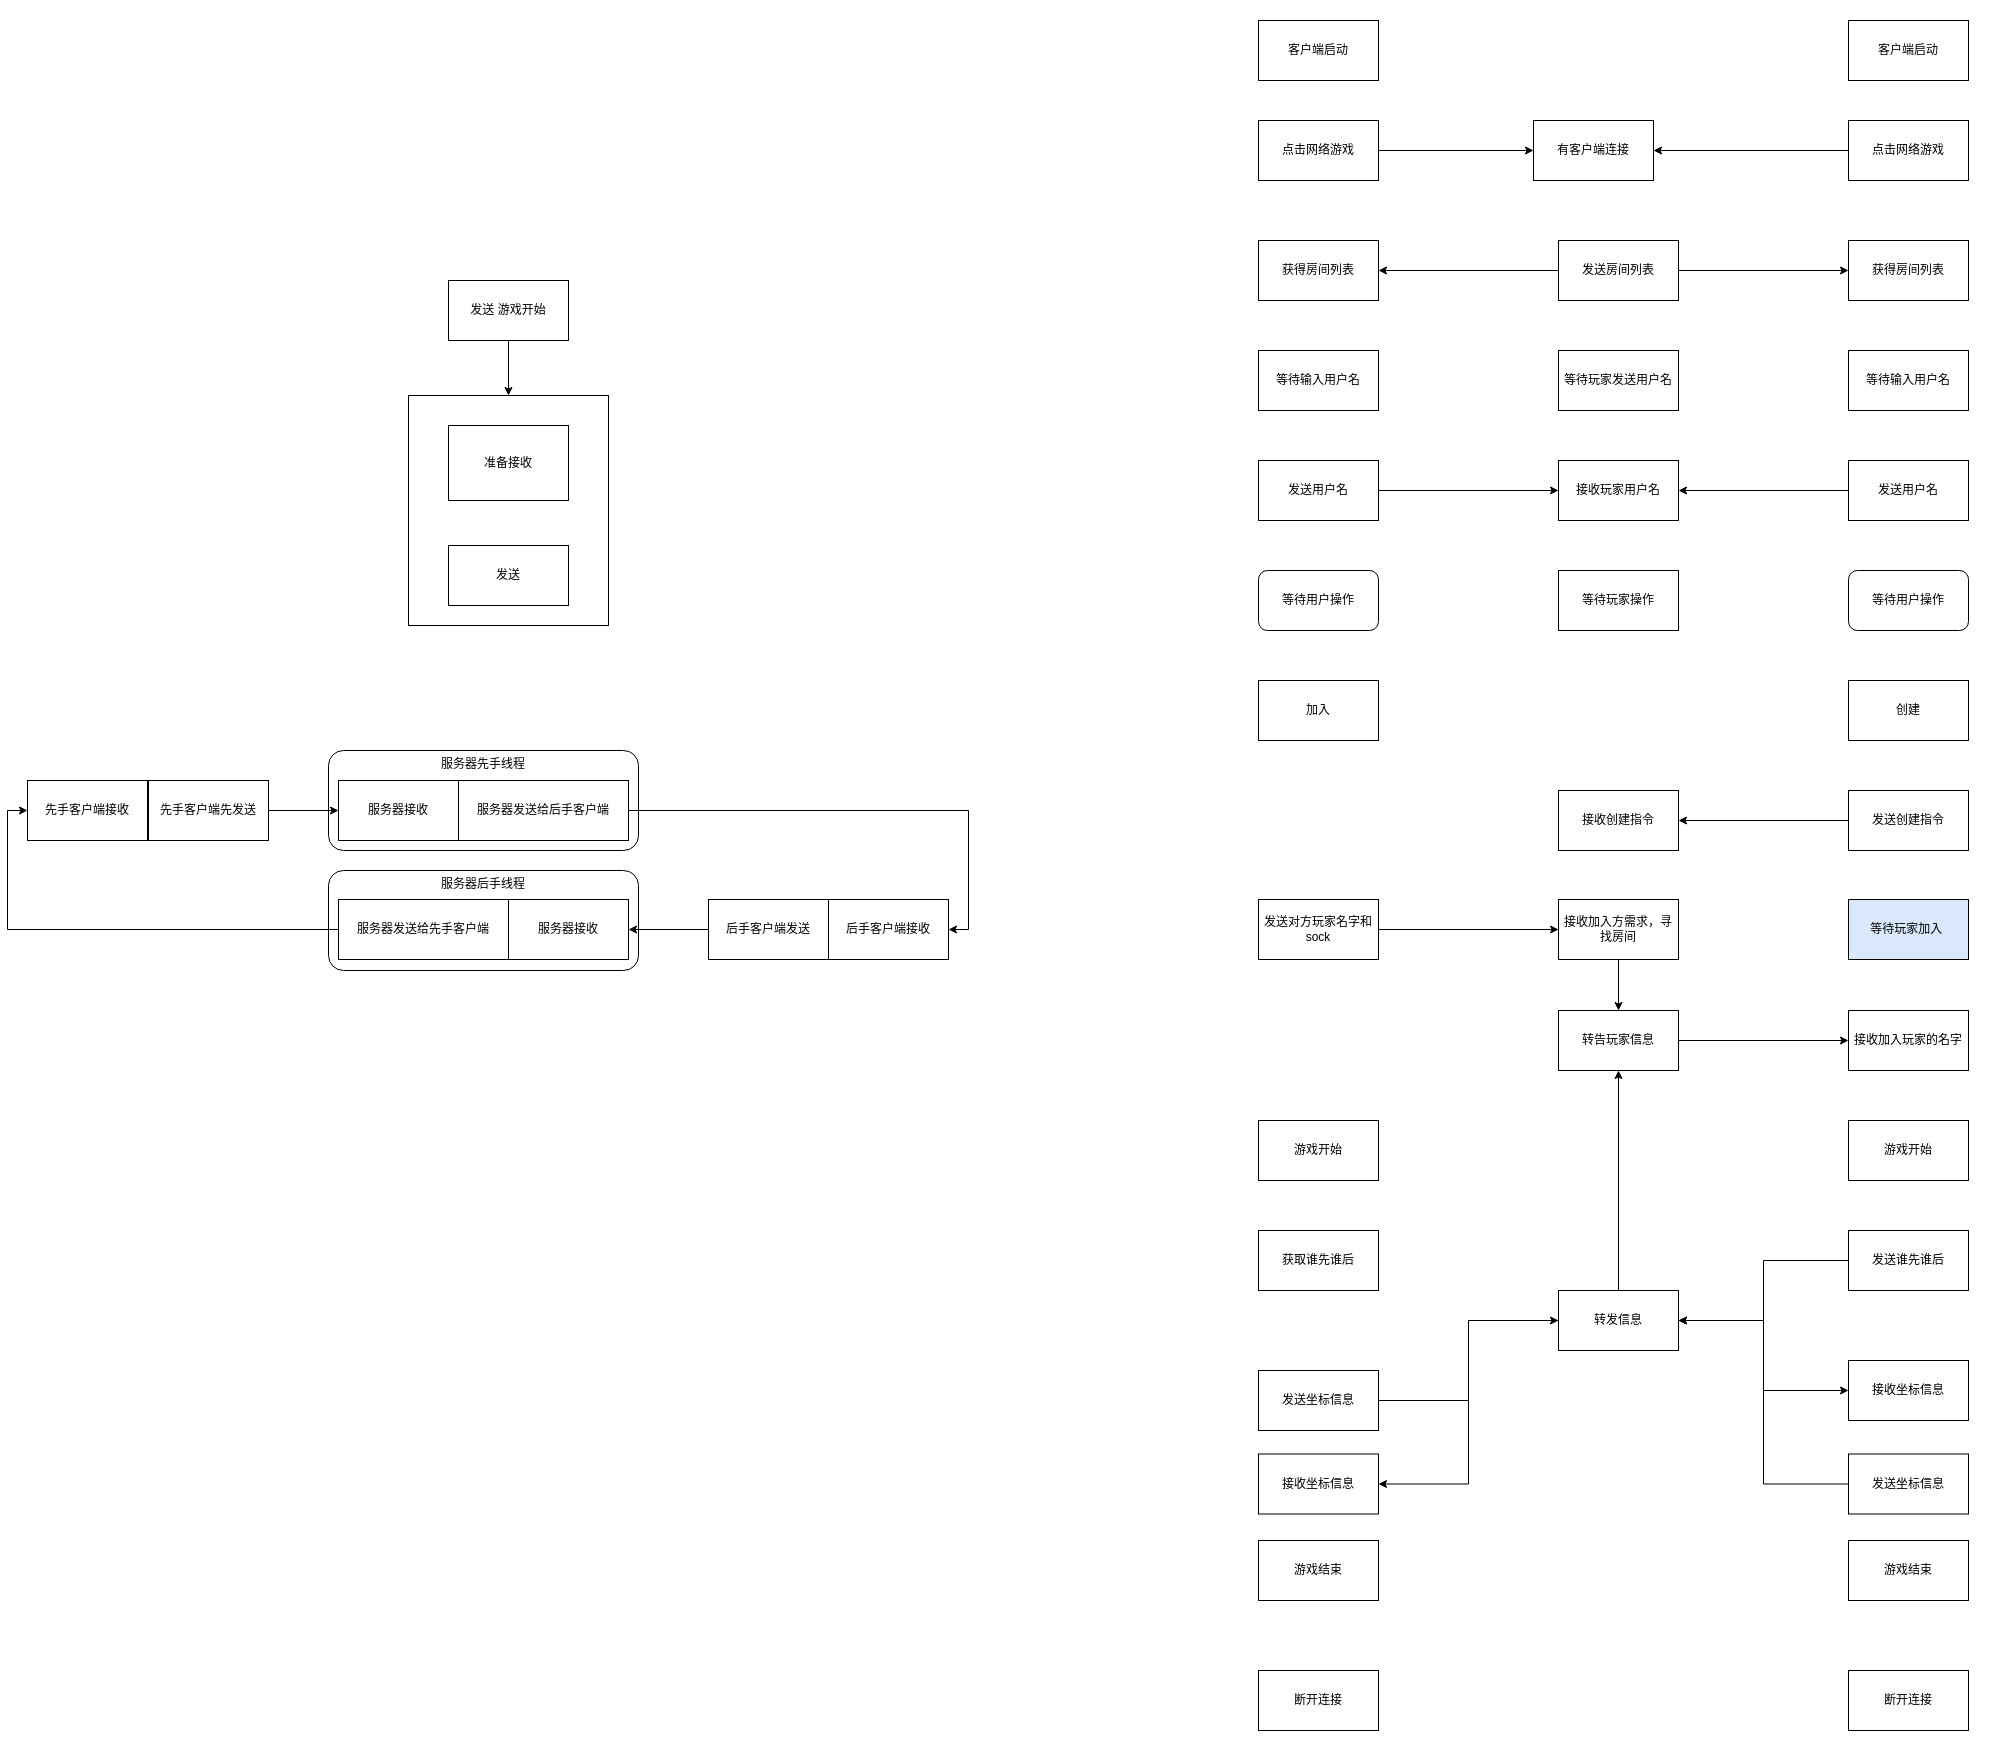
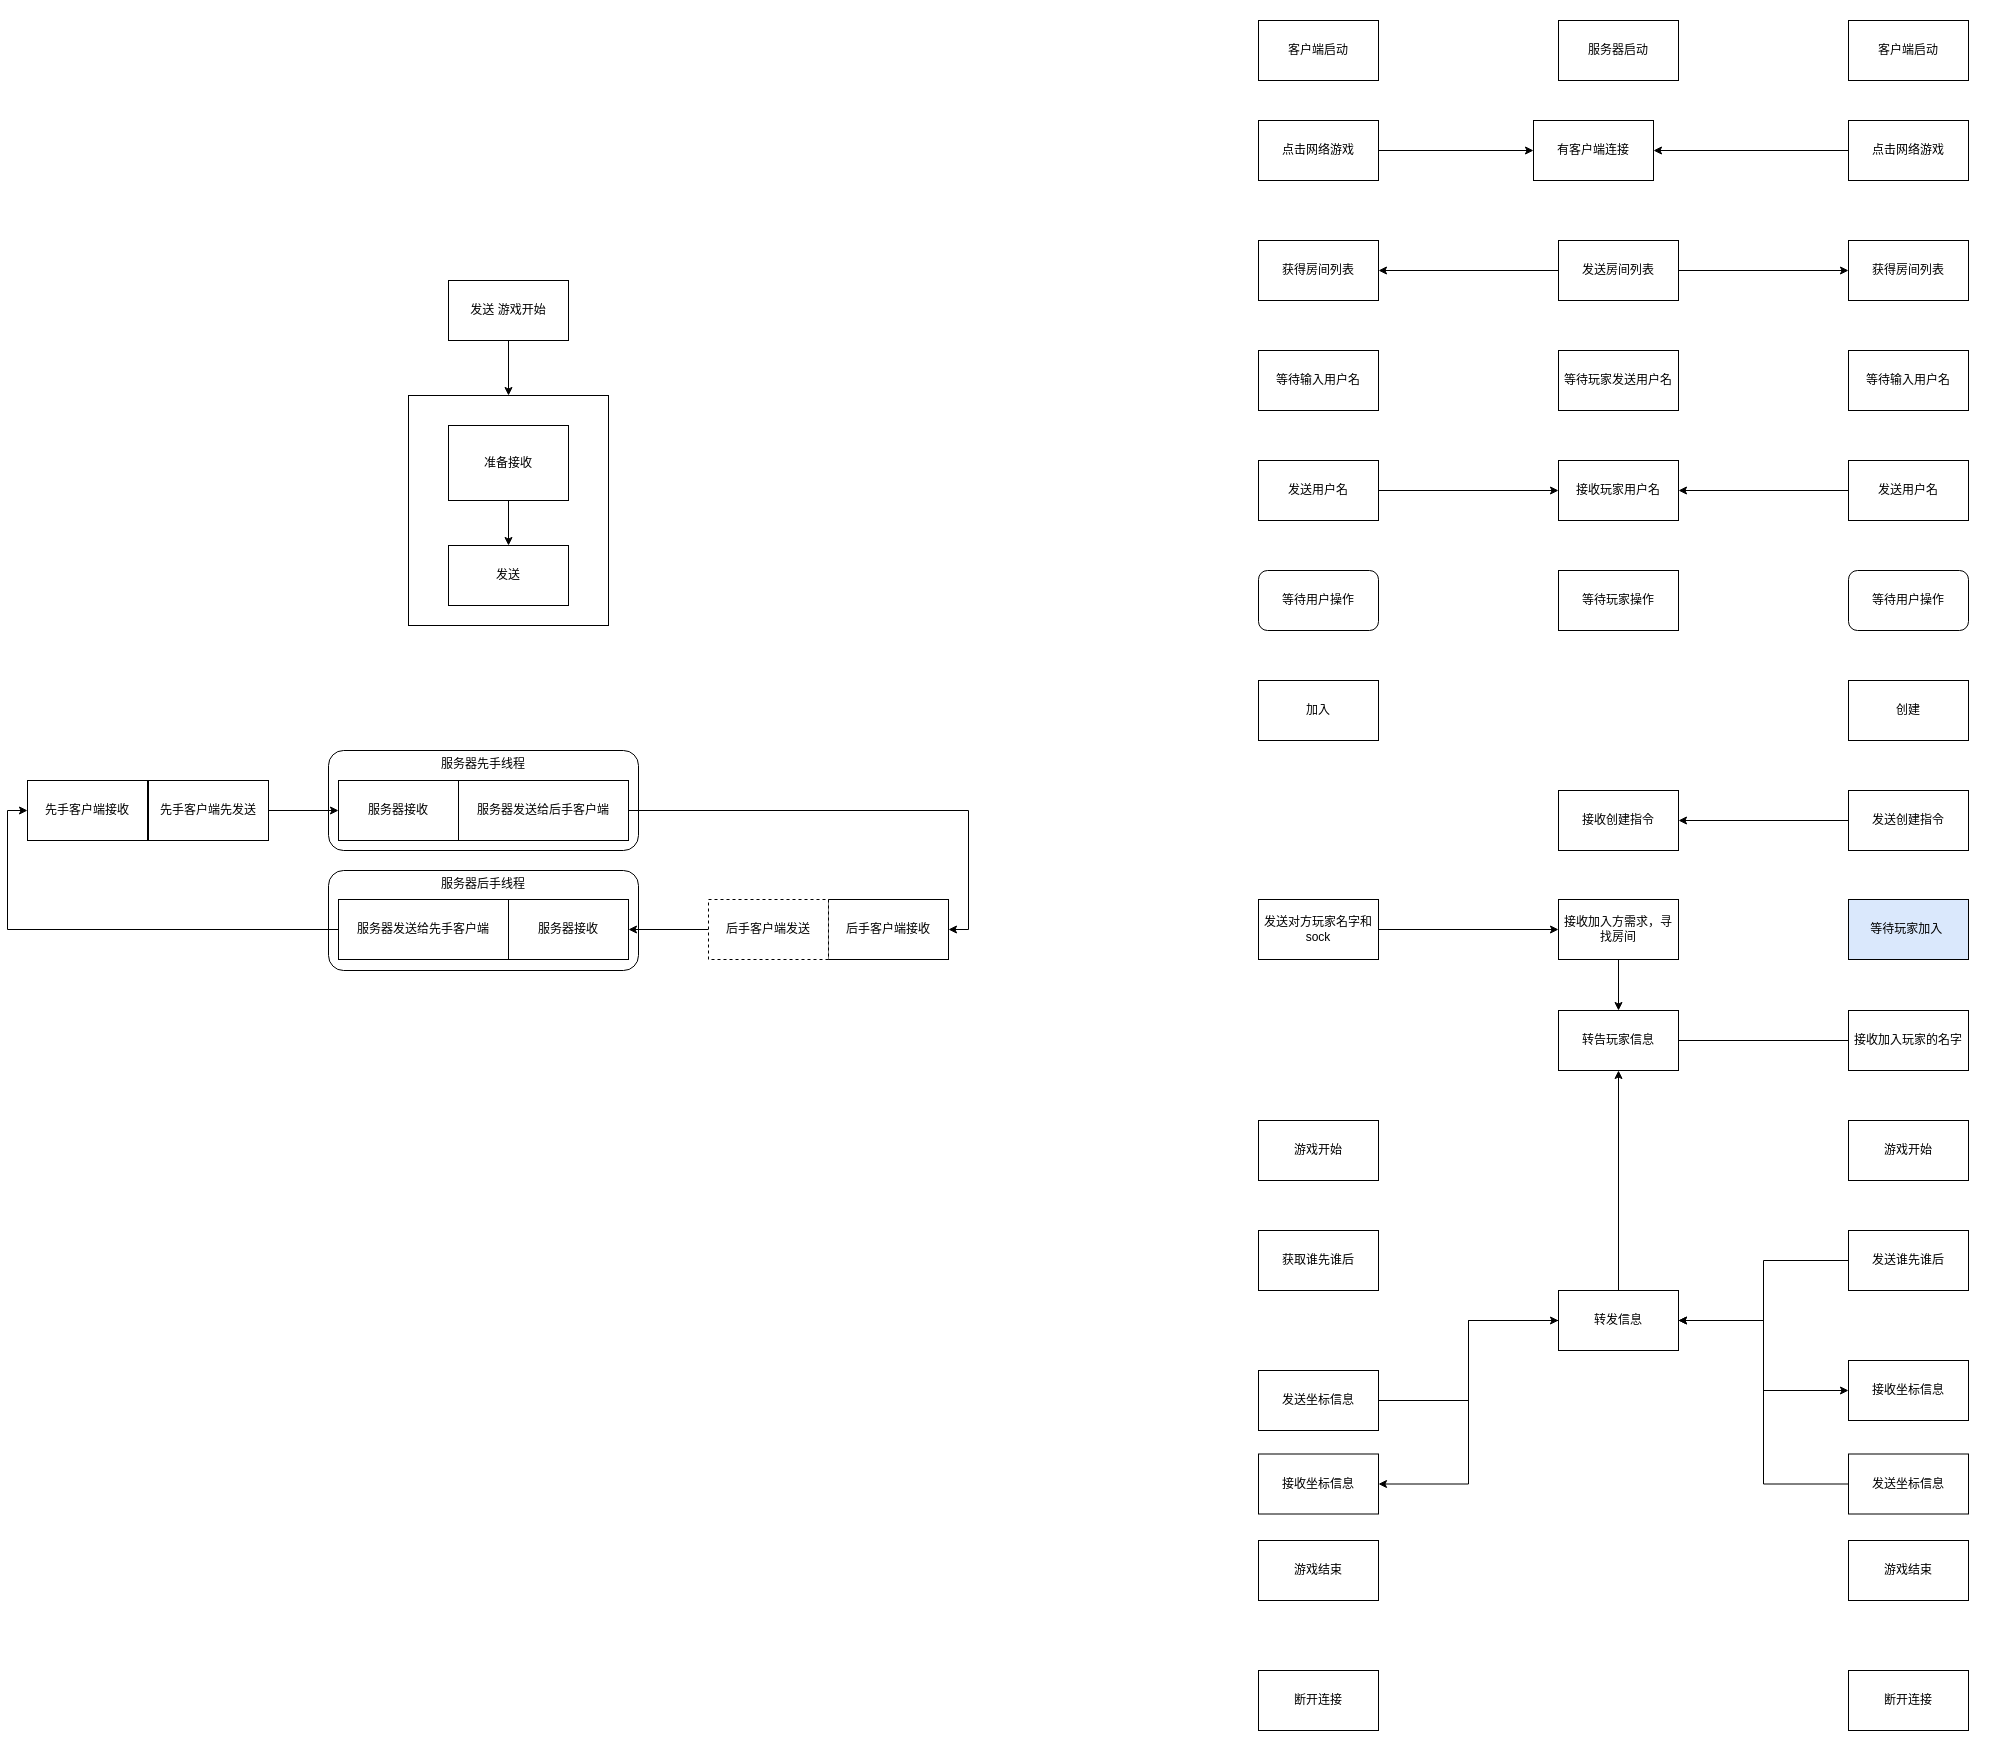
node "服务器启动": added
edge "准备接收" -> "发送": added
node "后手客户端发送": style solid -> dashed
edge "转告玩家信息" -> "接收加入玩家的名字": arrowhead classic -> none
